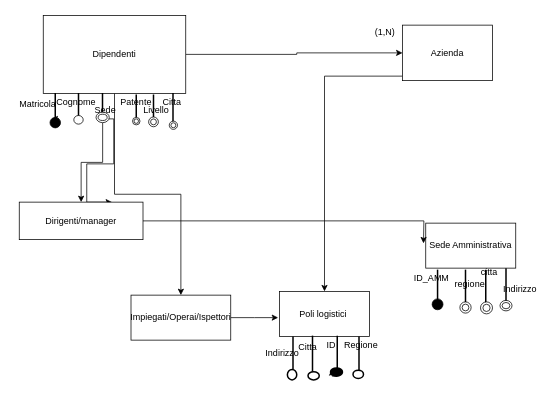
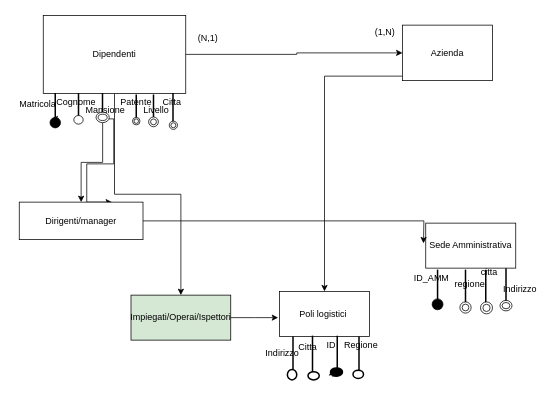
node "(N,1)": added
node "Sede": label "Sede" -> "Mansione"
node "Impiegati/Operai/Ispettori": fillcolor #ffffff -> #d5e8d4
